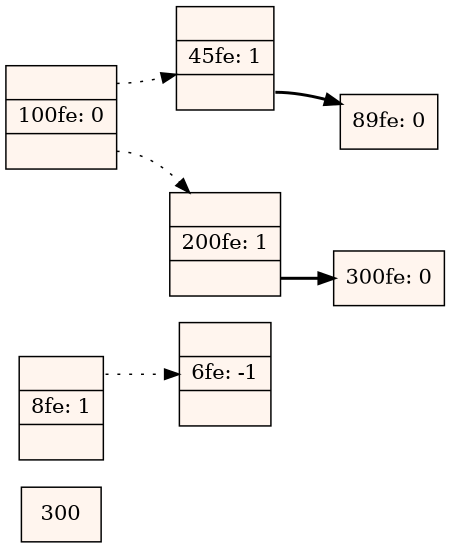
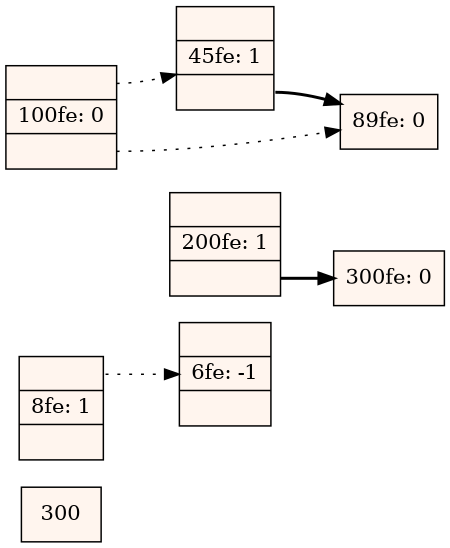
edge "100fe: 0" -> "200fe: 1": now "100fe: 0" -> "89fe: 0"
